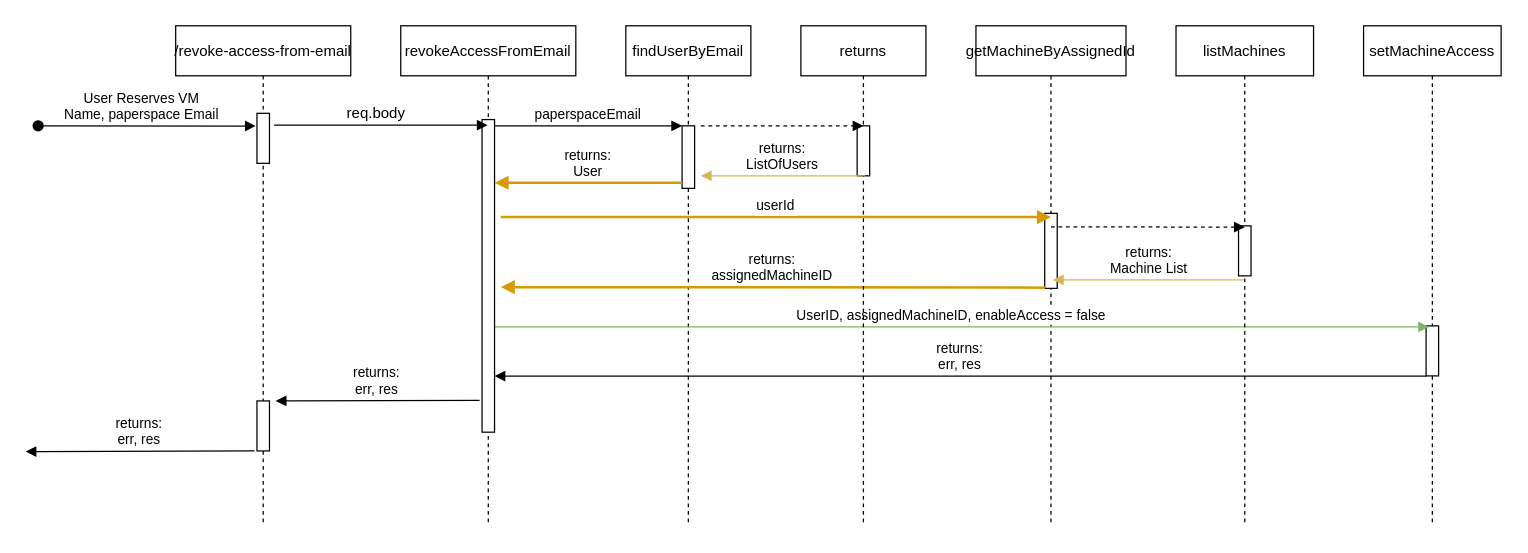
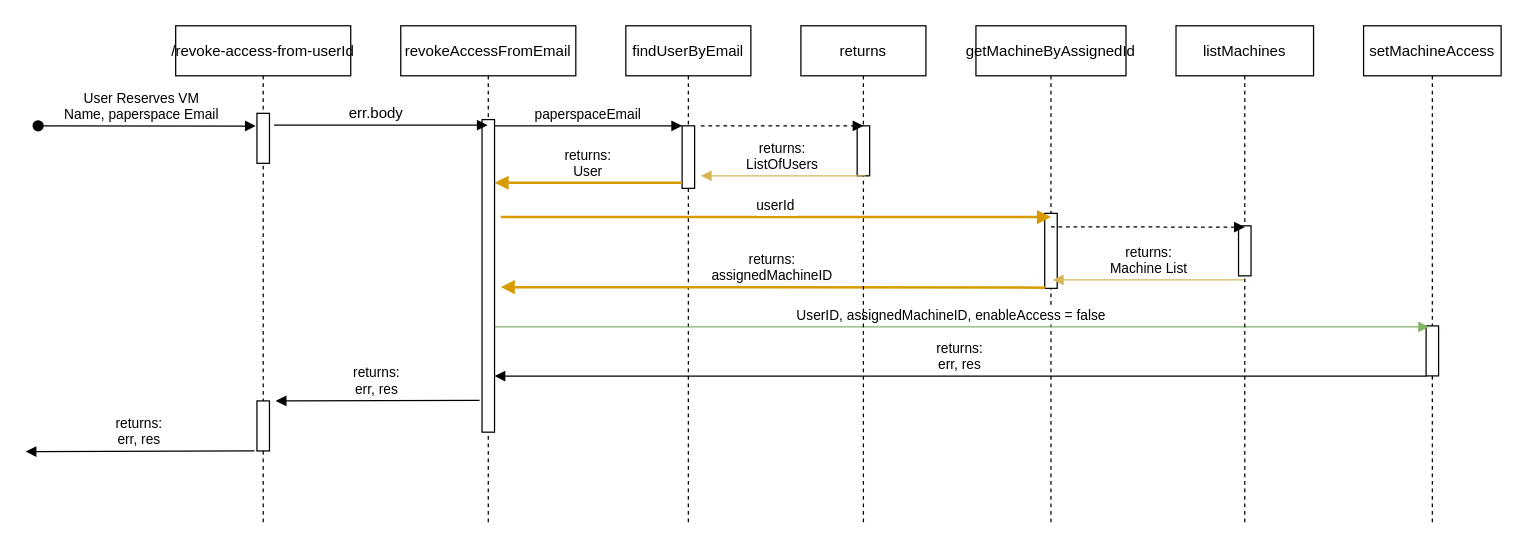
node "/revoke-access-from-email": label "/revoke-access-from-email" -> "/revoke-access-from-userId"
node "req.body": label "req.body" -> "err.body"
